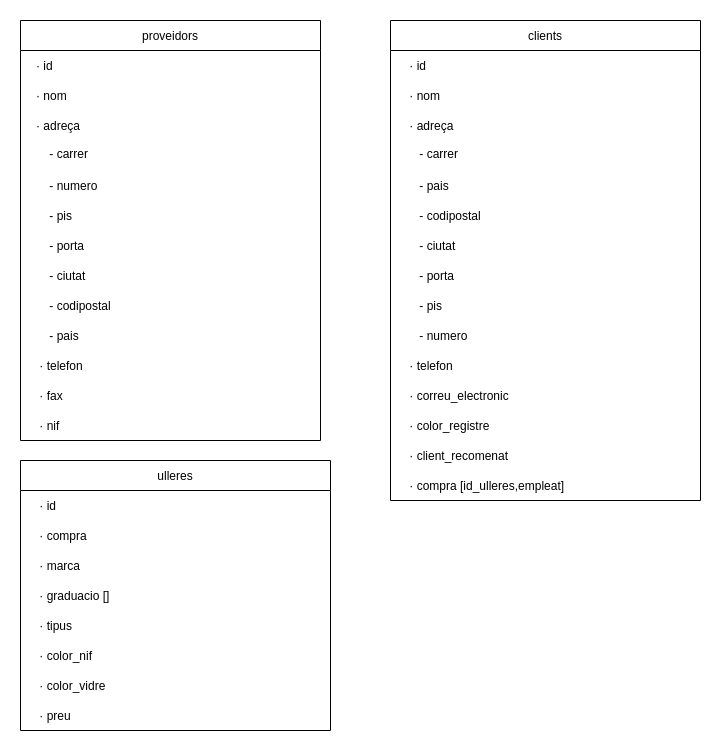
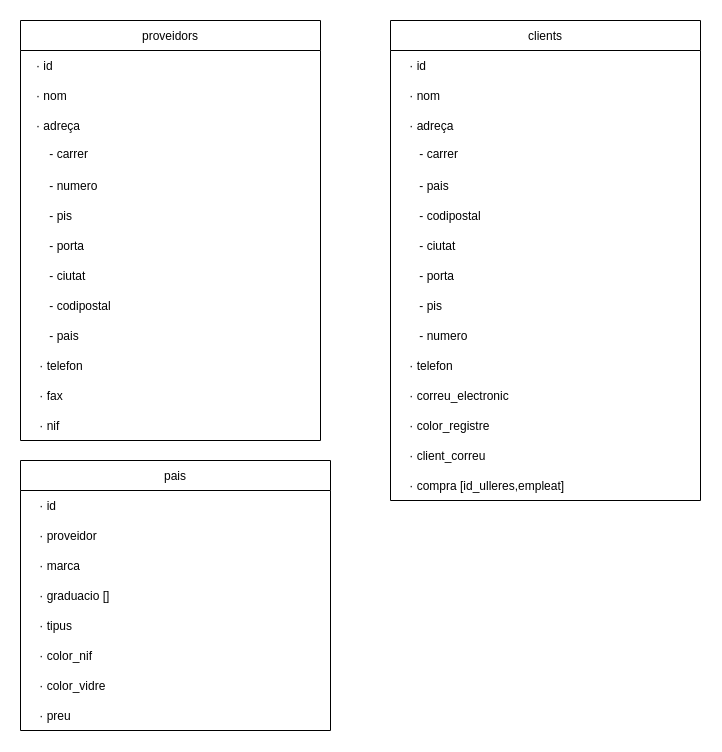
node "· client_recomenat": label "· client_recomenat" -> "· client_correu"
node "ulleres": label "ulleres" -> "pais"
node "· compra": label "· compra" -> "· proveidor"
